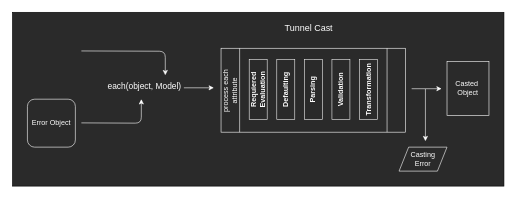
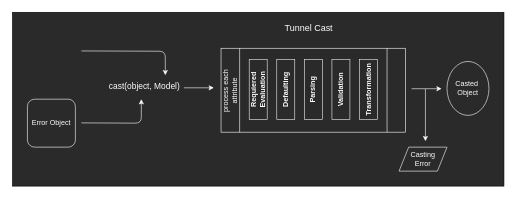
node "each(object, Model)": label "each(object, Model)" -> "cast(object, Model)"
node "Casted Object": shape rectangle -> ellipse
